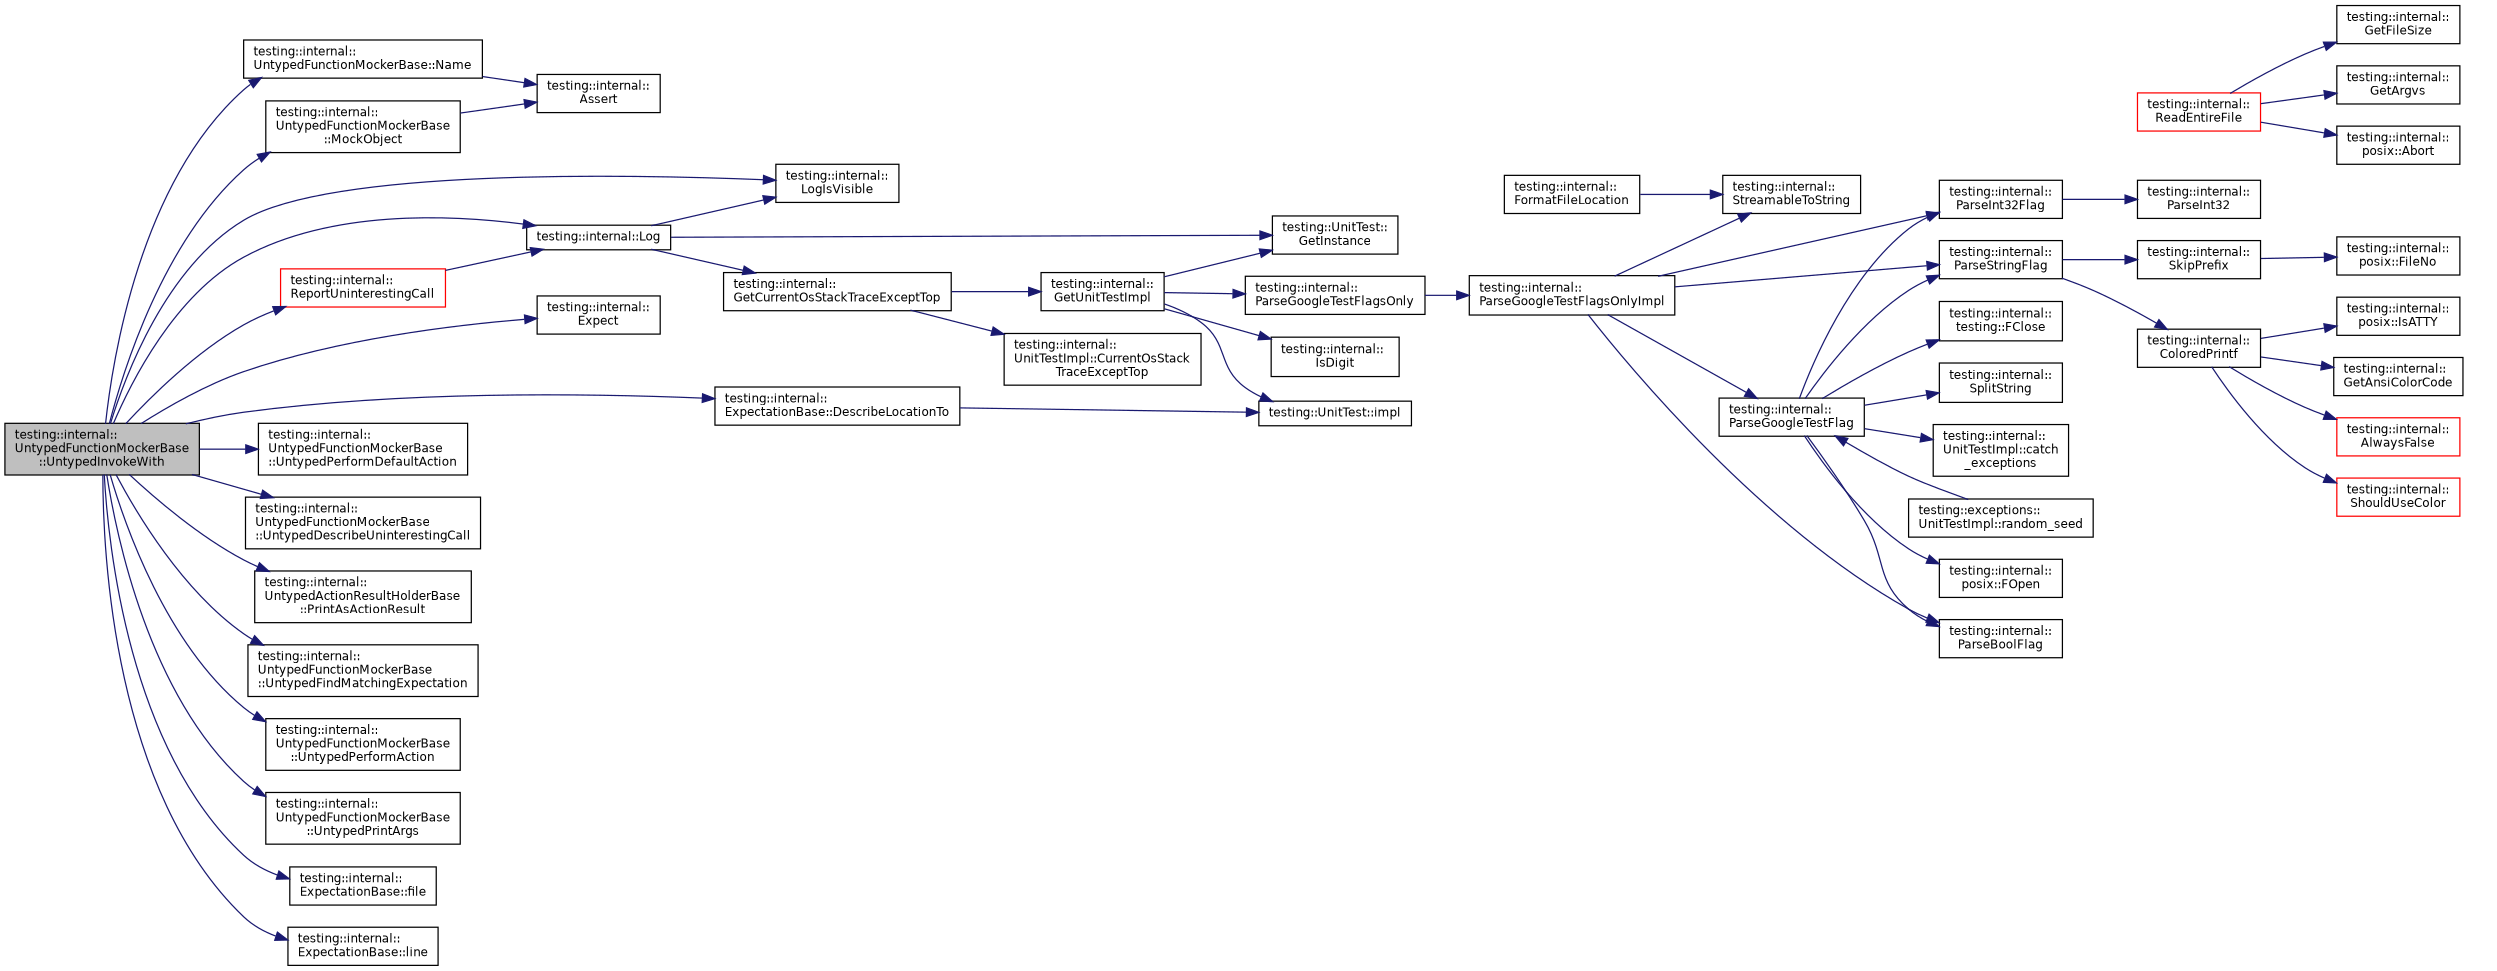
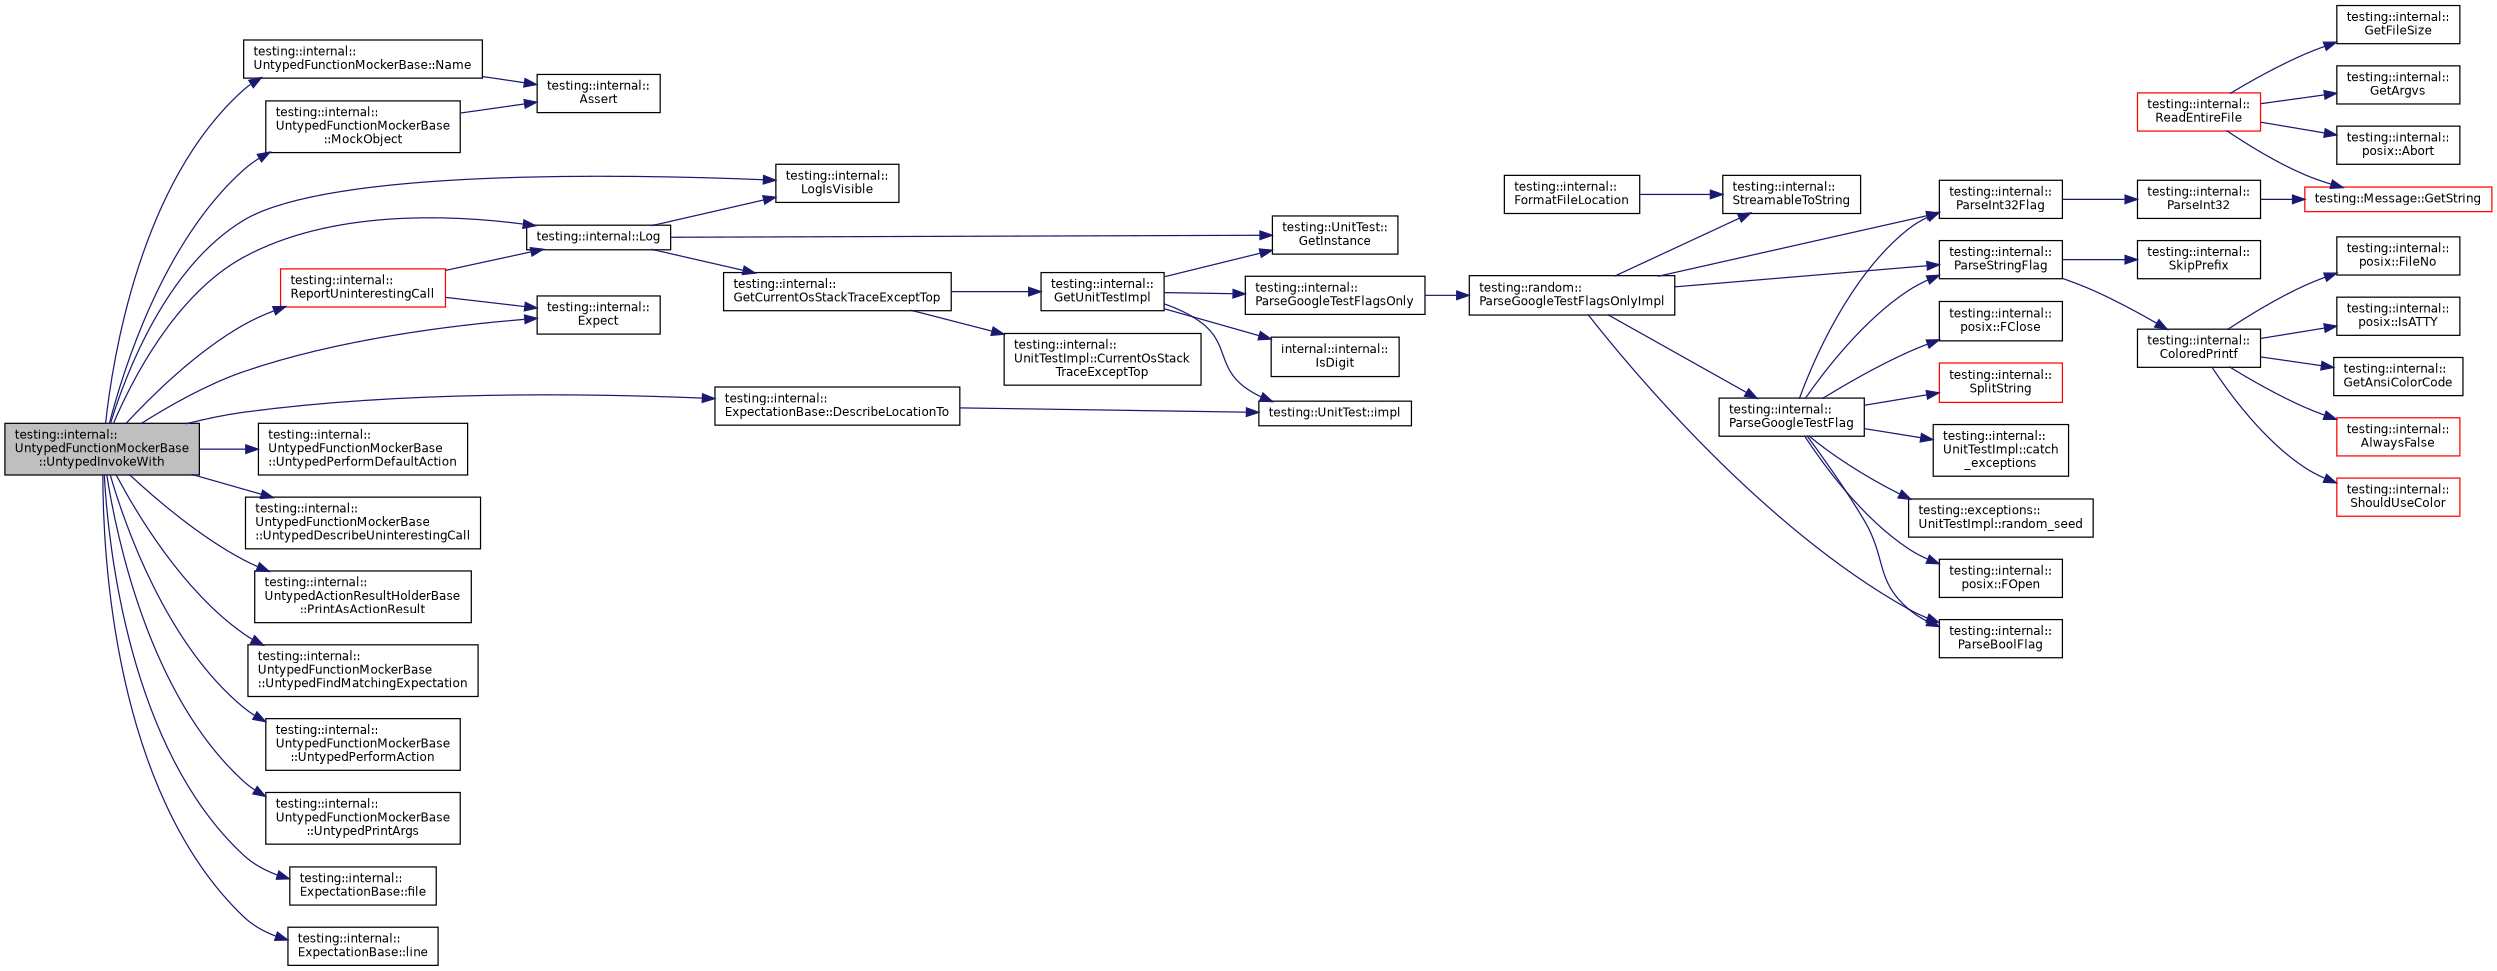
node "testing::Message::GetString": added
edge "testing::internal:: SkipPrefix" -> "testing::internal:: posix::FileNo": now "testing::internal:: ColoredPrintf" -> "testing::internal:: posix::FileNo"
node "testing::internal:: ParseGoogleTestFlagsOnlyImpl": label "testing::internal:: ParseGoogleTestFlagsOnlyImpl" -> "testing::random:: ParseGoogleTestFlagsOnlyImpl"
edge "testing::internal:: ReportUninterestingCall" -> "testing::internal:: Expect": added
node "testing::internal:: testing::FClose": label "testing::internal:: testing::FClose" -> "testing::internal:: posix::FClose"
node "testing::internal:: IsDigit": label "testing::internal:: IsDigit" -> "internal::internal:: IsDigit"
node "testing::internal:: SplitString": color black -> red
edge "testing::exceptions:: UnitTestImpl::random_seed" -> "testing::internal:: ParseGoogleTestFlag": reversed
